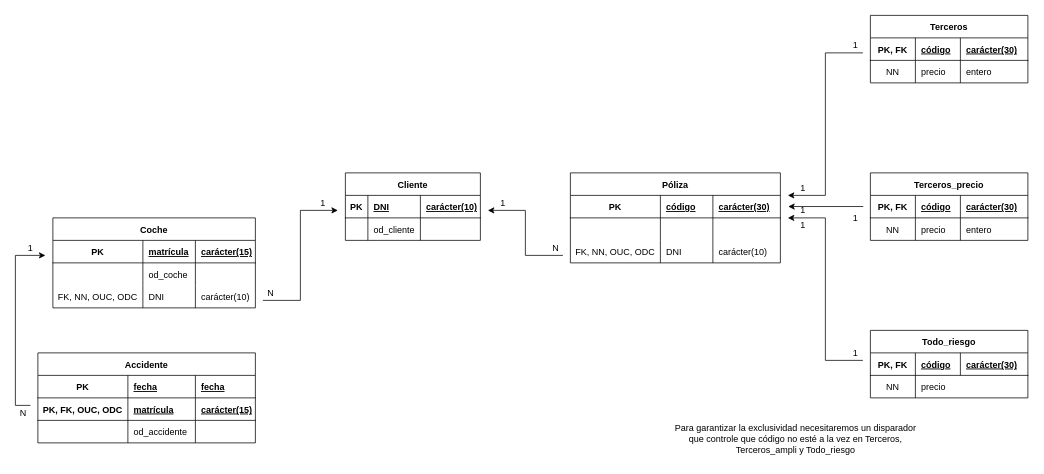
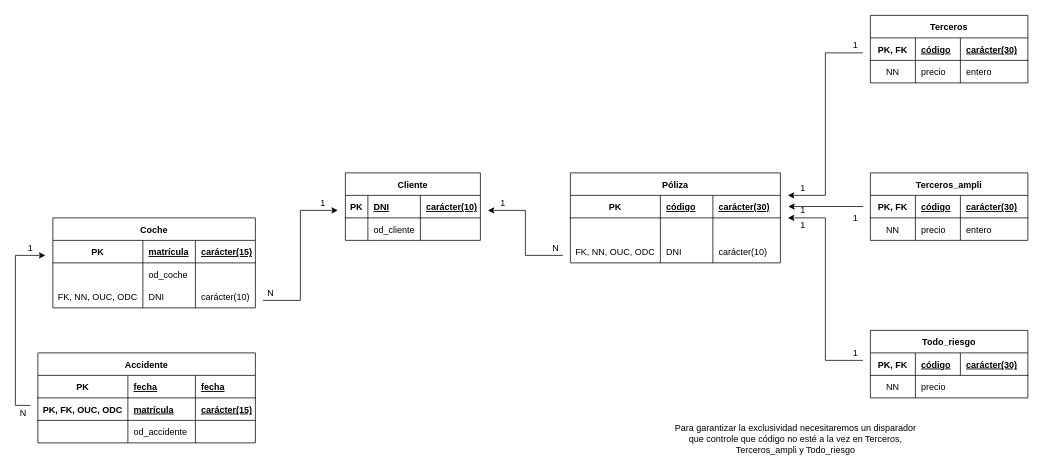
node "Terceros_precio": label "Terceros_precio" -> "Terceros_ampli"
